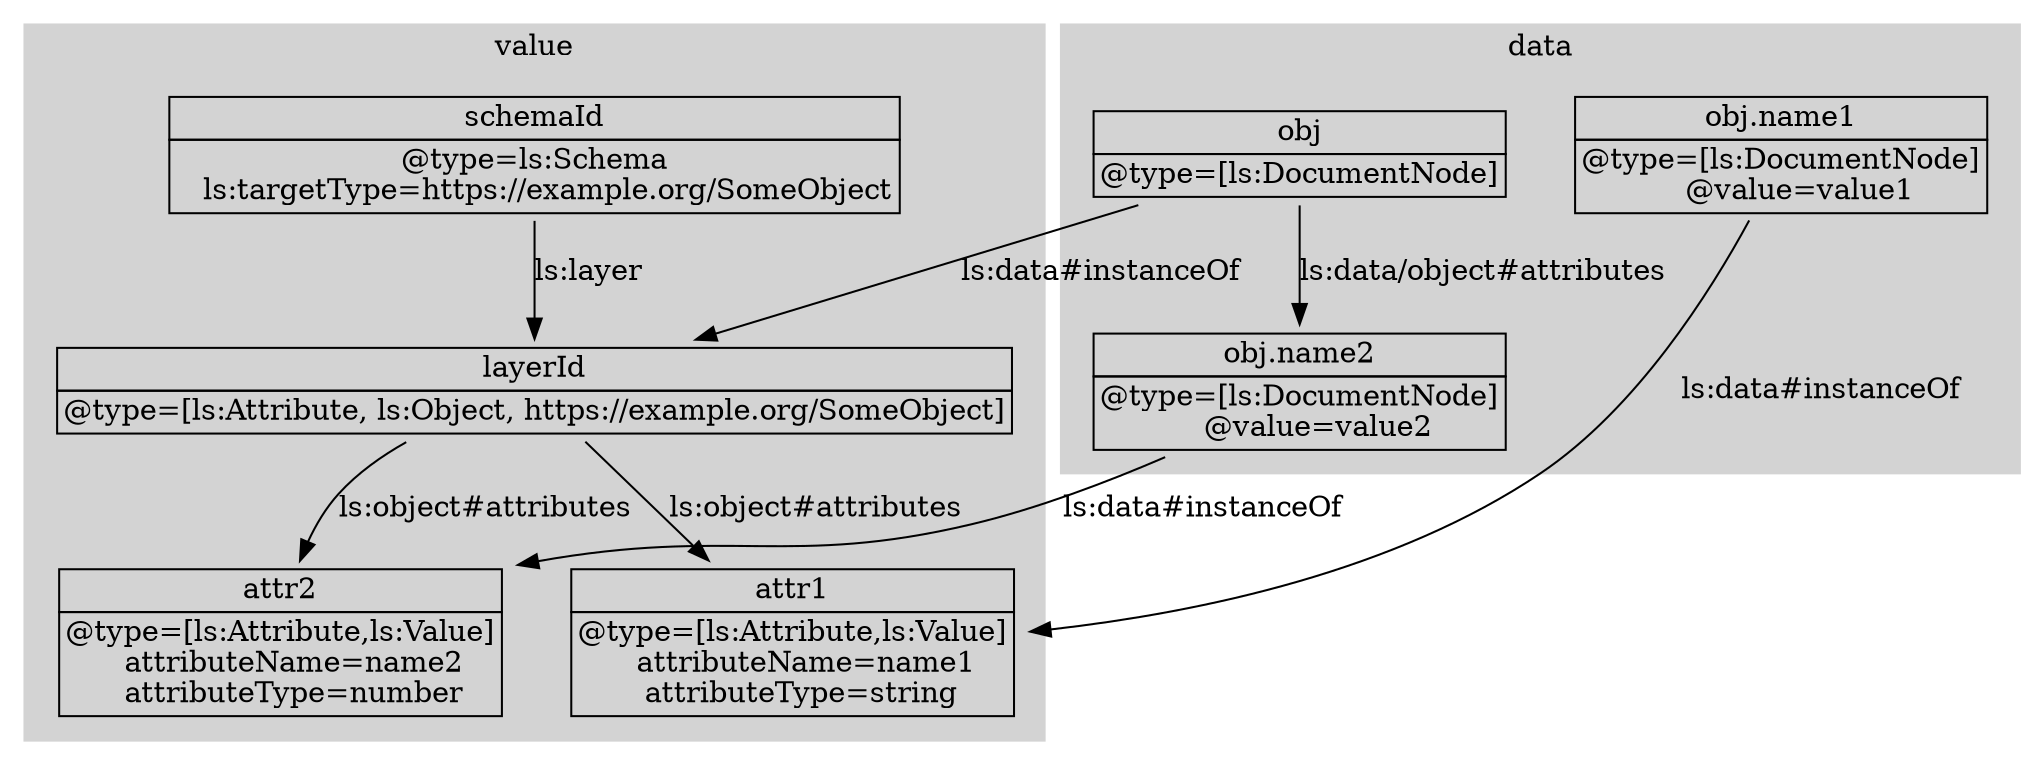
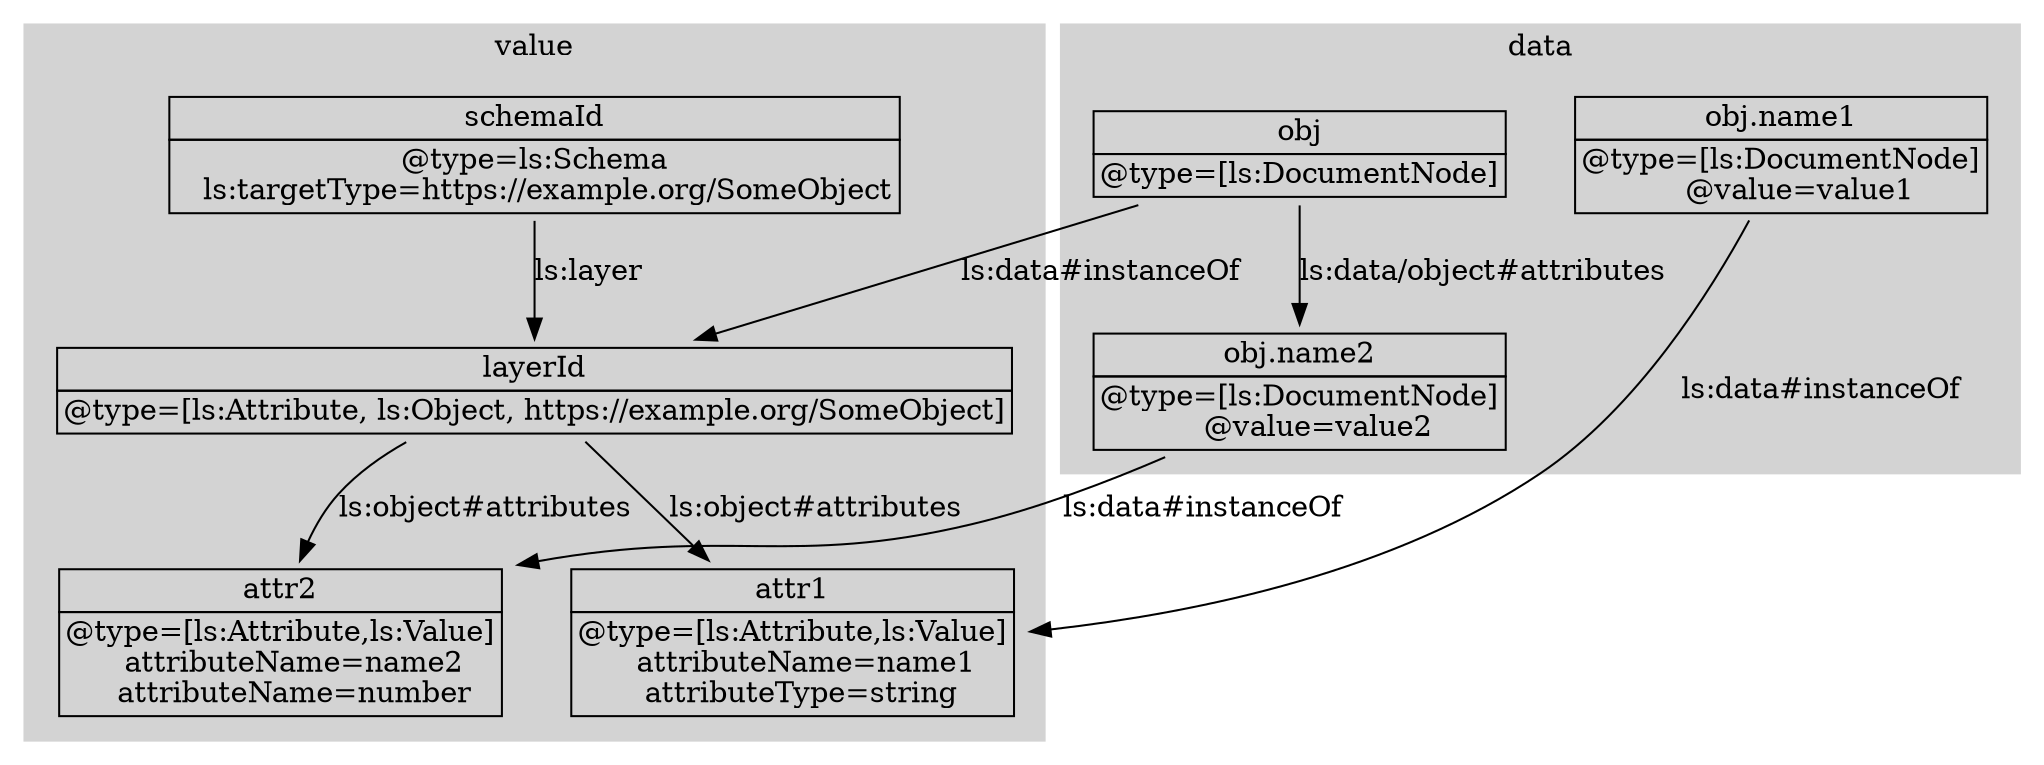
node "attr2": text "attributeType=number" -> "attributeName=number"
